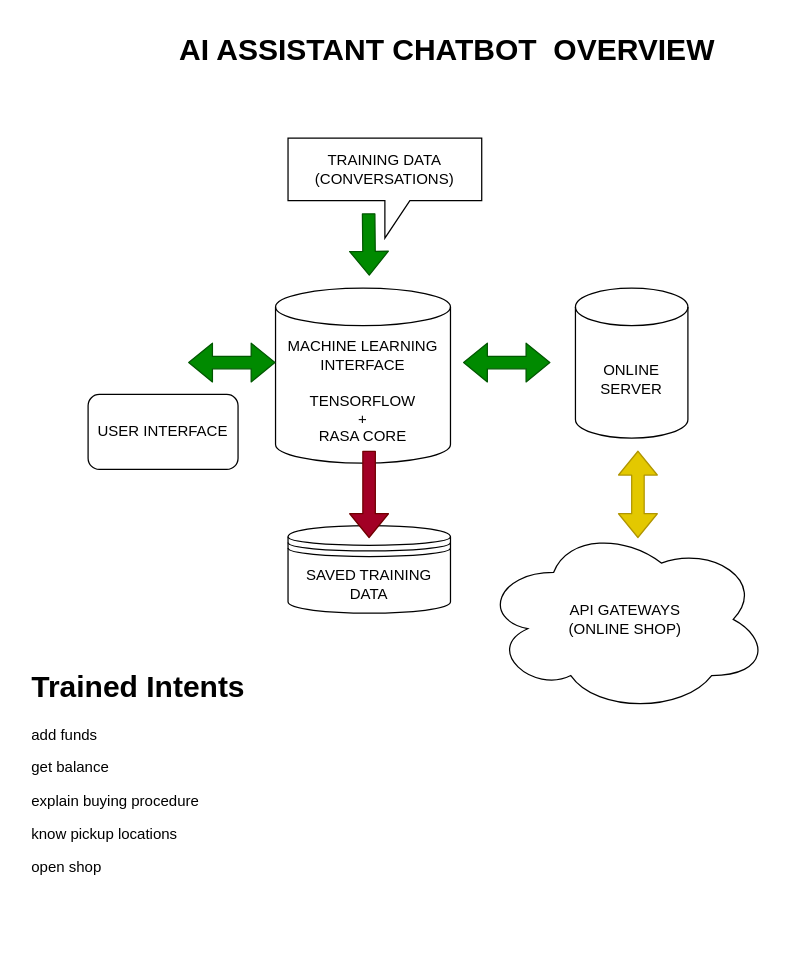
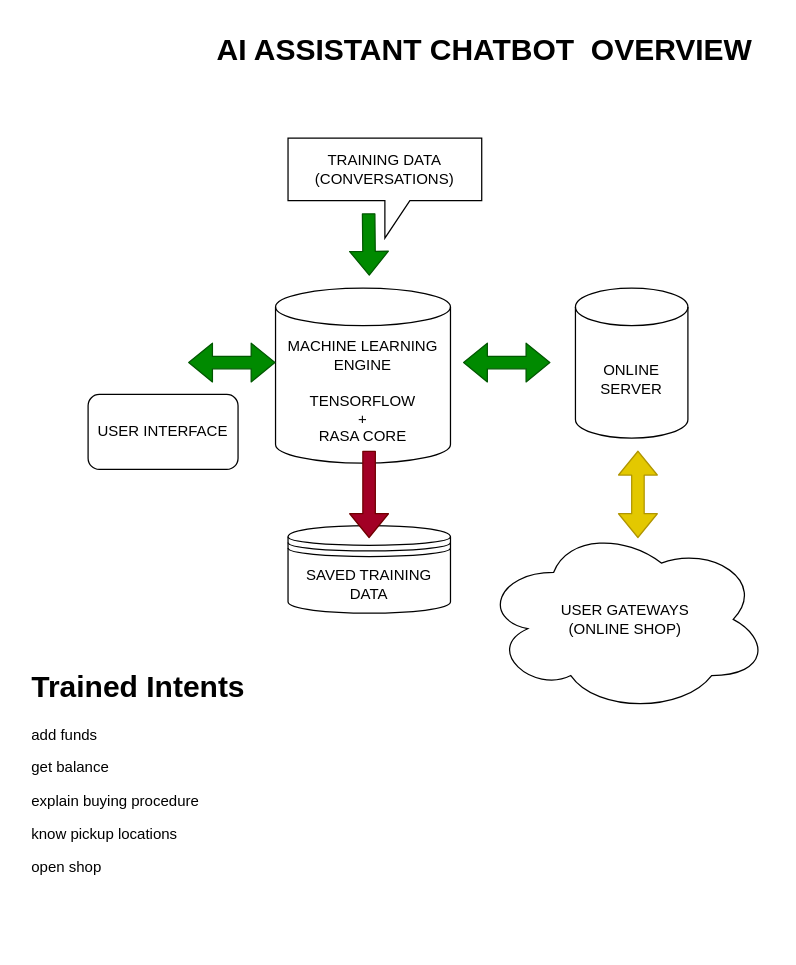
node "AI ASSISTANT CHATBOT OVERVIEW": moved (448, 57) -> (485, 57)
node "MACHINE LEARNING INTERFACE TENSORFLOW + RASA CORE": label "MACHINE LEARNING INTERFACE TENSORFLOW + RASA CORE" -> "MACHINE LEARNING ENGINE TENSORFLOW + RASA CORE"
node "API GATEWAYS (ONLINE SHOP)": label "API GATEWAYS (ONLINE SHOP)" -> "USER GATEWAYS (ONLINE SHOP)"
